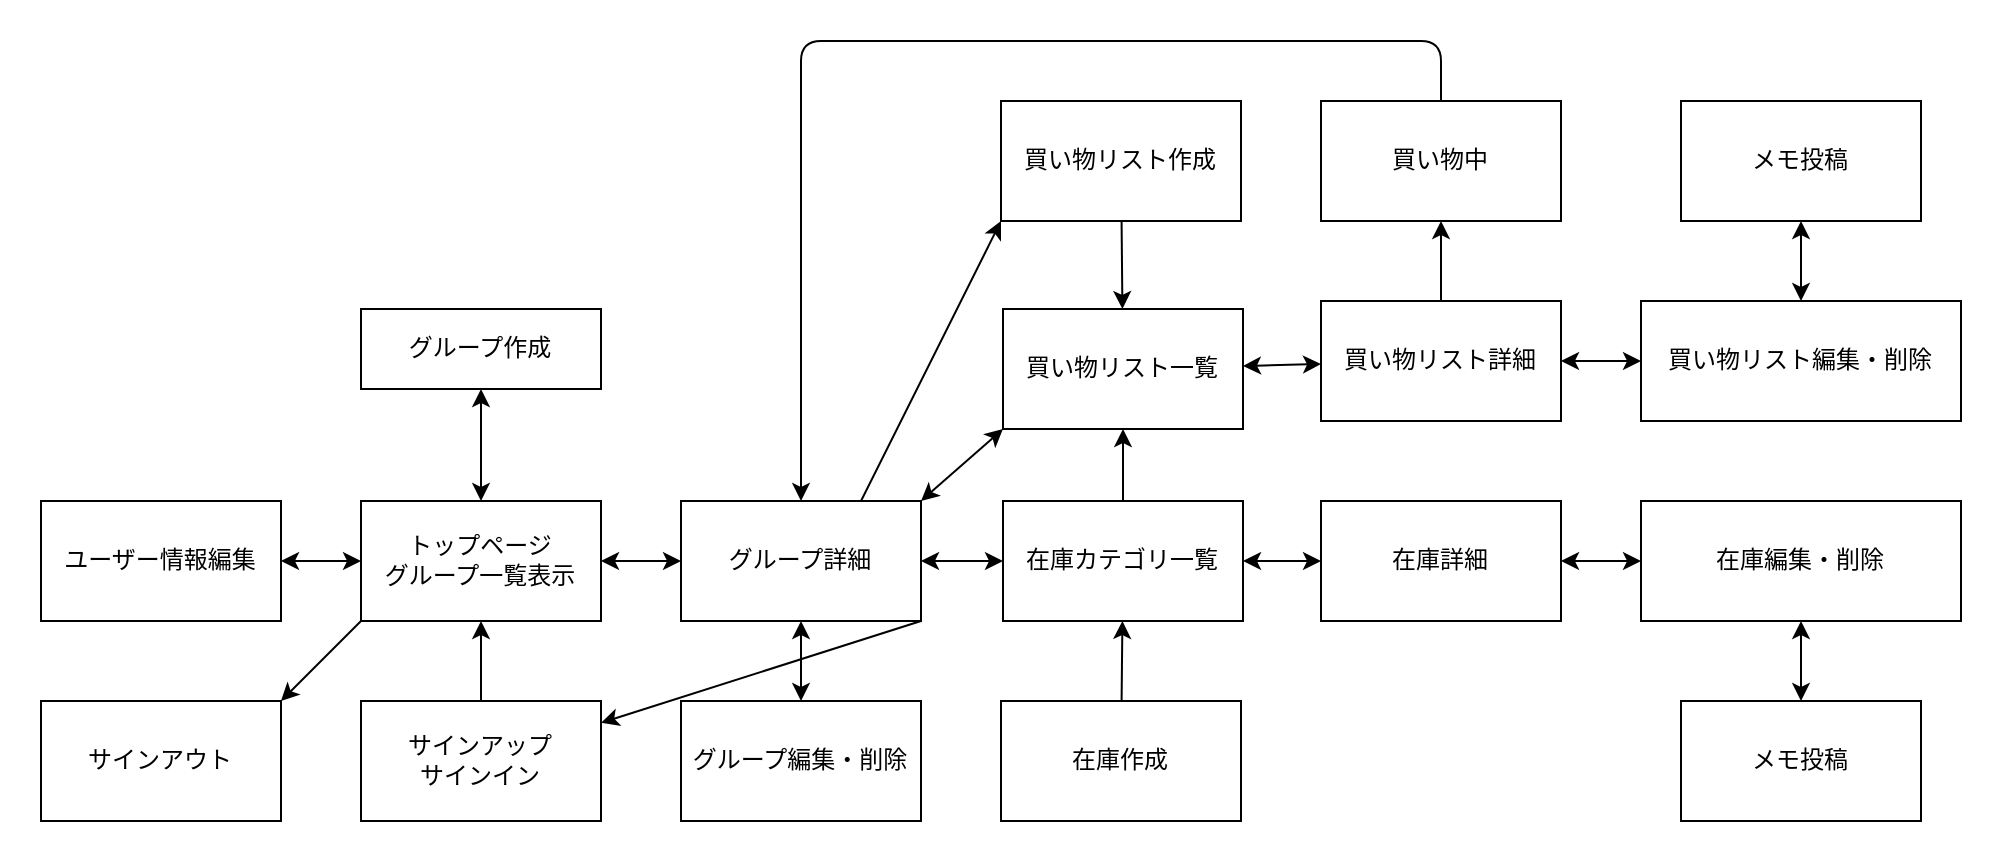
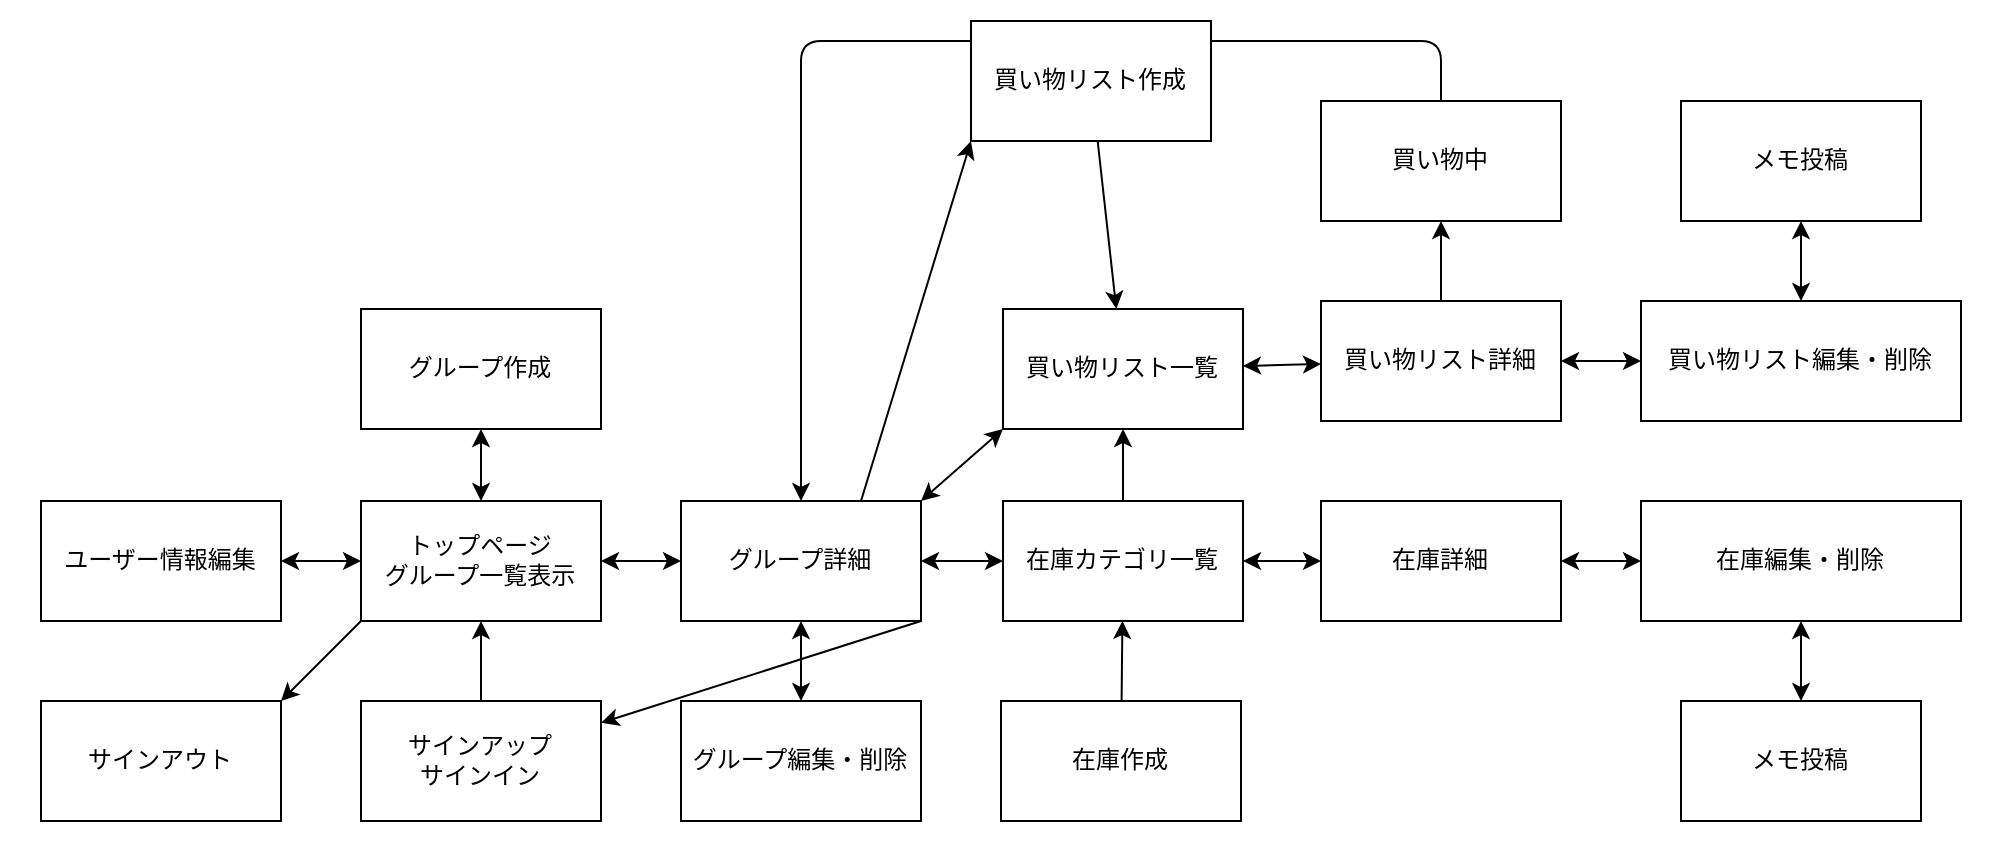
node "買い物リスト作成": moved (1121, 161) -> (1091, 81)
node "グループ作成": size 240x80 -> 240x120
